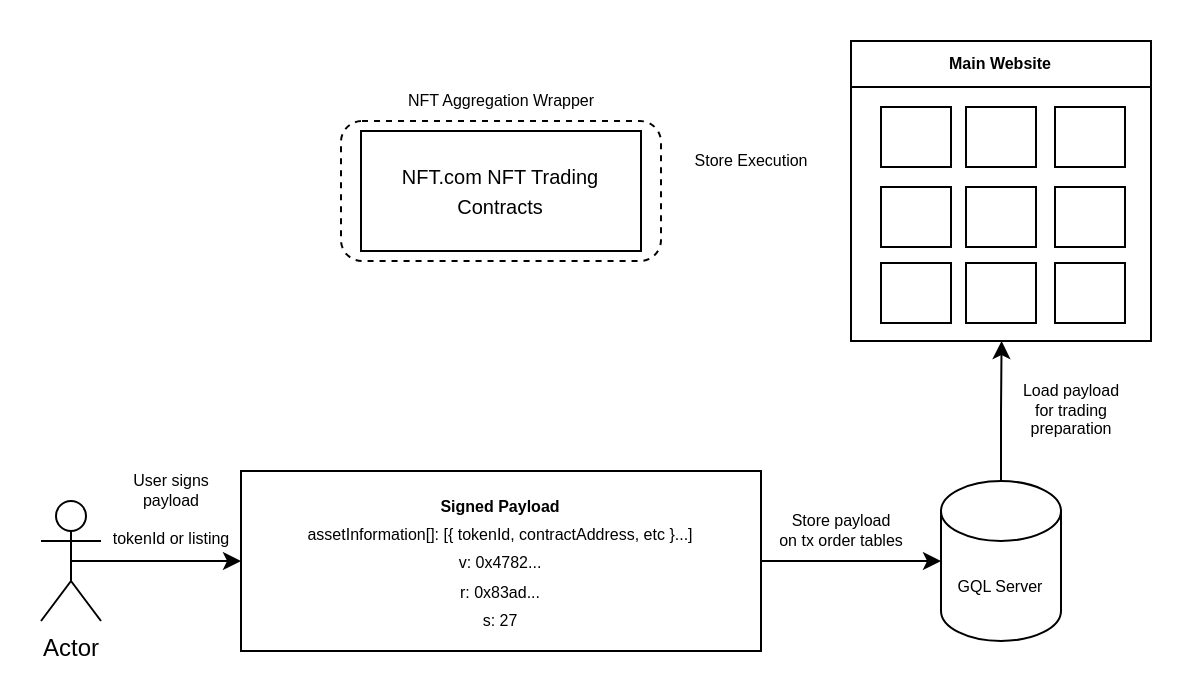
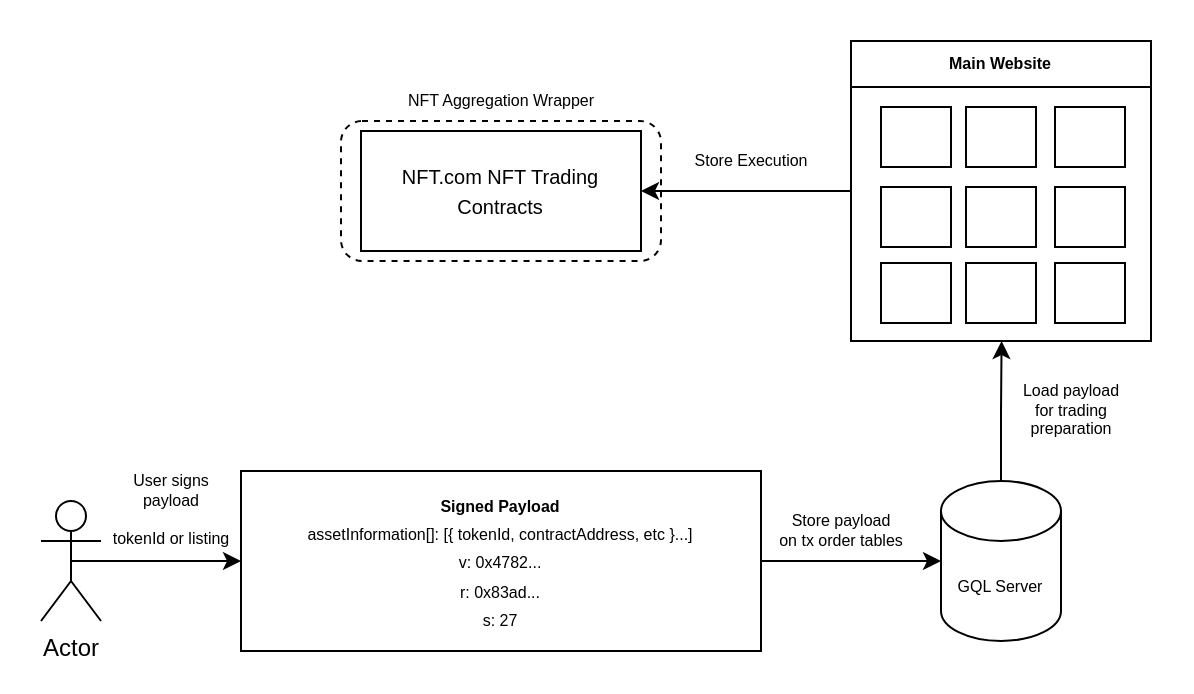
edge "Main Website" -> "NFT.com NFT Trading Contracts": added
